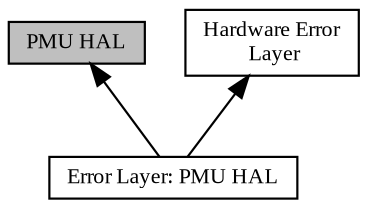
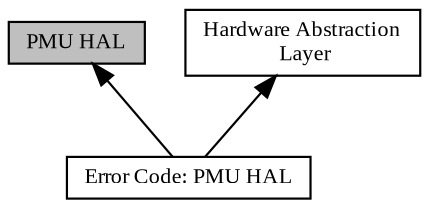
node "Hardware Error Layer": label "Hardware Error Layer" -> "Hardware Abstraction Layer"
node "Error Layer: PMU HAL": label "Error Layer: PMU HAL" -> "Error Code: PMU HAL"
